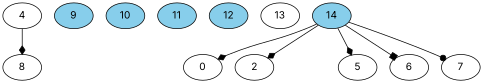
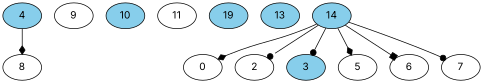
node "4": fillcolor white -> skyblue
node "9": fillcolor skyblue -> white
node "11": fillcolor skyblue -> white
node "12": label "12" -> "19"
node "13": fillcolor white -> skyblue
edge "14" -> "2": arrowhead diamond -> dot
node "3": added
